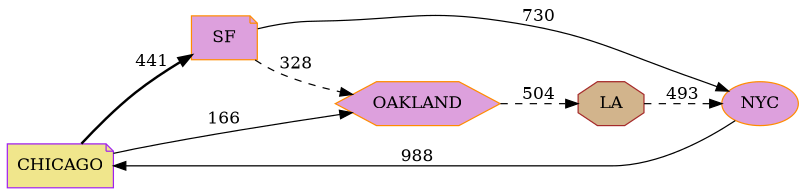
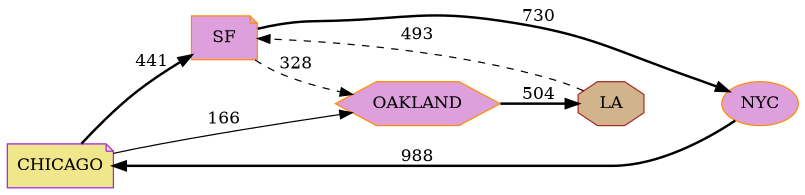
edge "SF" -> "NYC": style solid -> bold
edge "OAKLAND" -> "LA": style dashed -> bold
edge "LA" -> "NYC": now "LA" -> "SF"
edge "NYC" -> "CHICAGO": style solid -> bold
